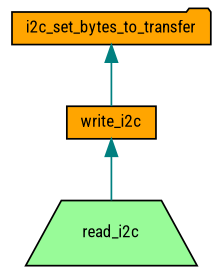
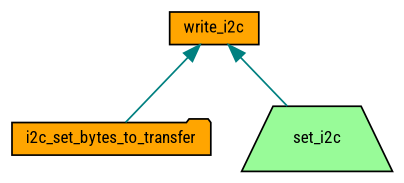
edge "write_i2c" -> "i2c_set_bytes_to_transfer": reversed
node "read_i2c": label "read_i2c" -> "set_i2c"
